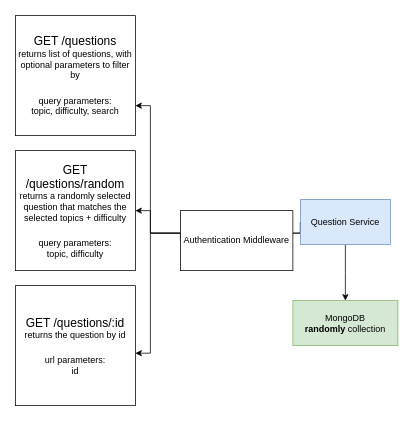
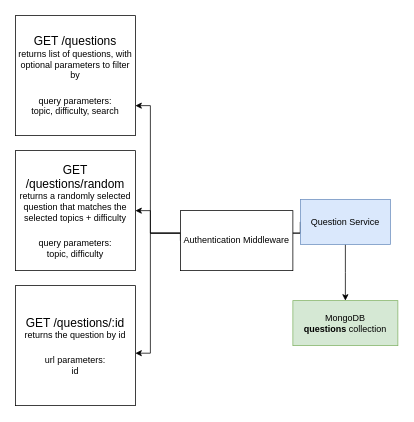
node "MongoDB randomly collection": label "MongoDB randomly collection" -> "MongoDB questions collection"
